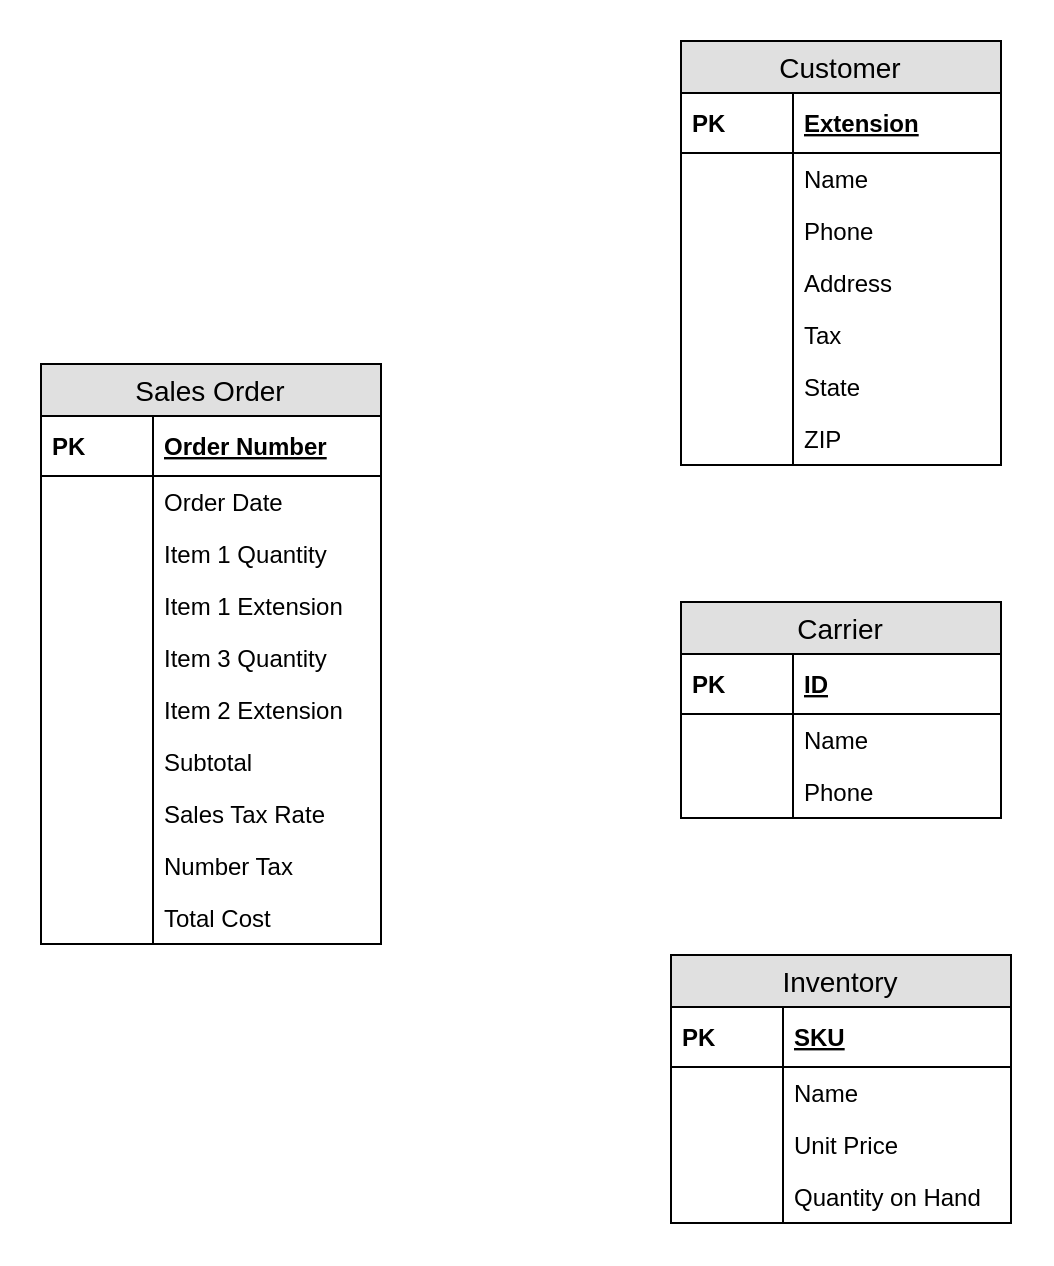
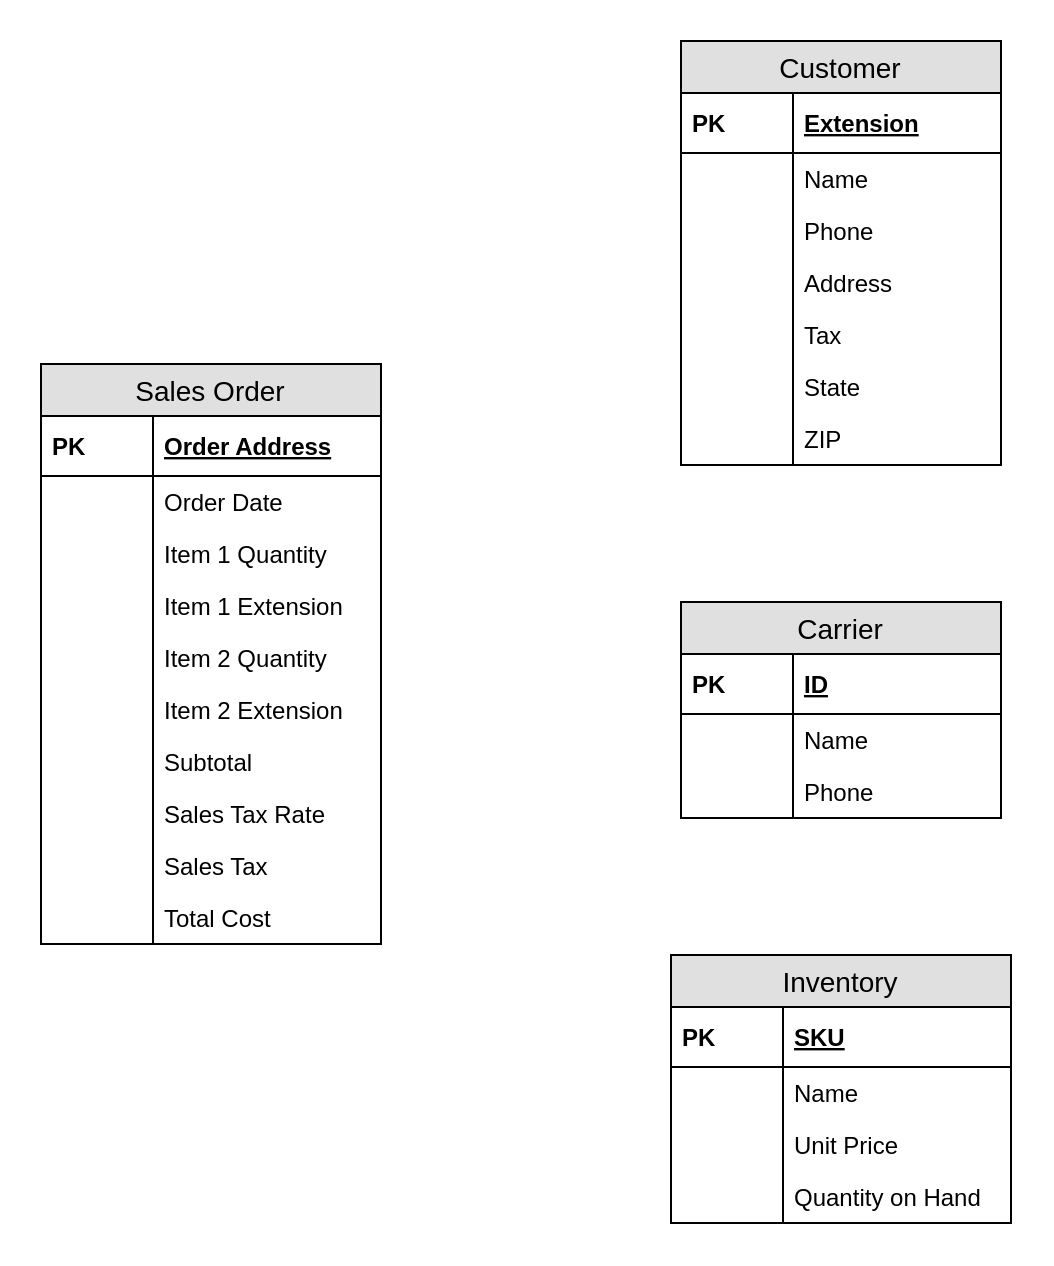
node "Order Number": label "Order Number" -> "Order Address"
node "Item 3 Quantity": label "Item 3 Quantity" -> "Item 2 Quantity"
node "Number Tax": label "Number Tax" -> "Sales Tax"
